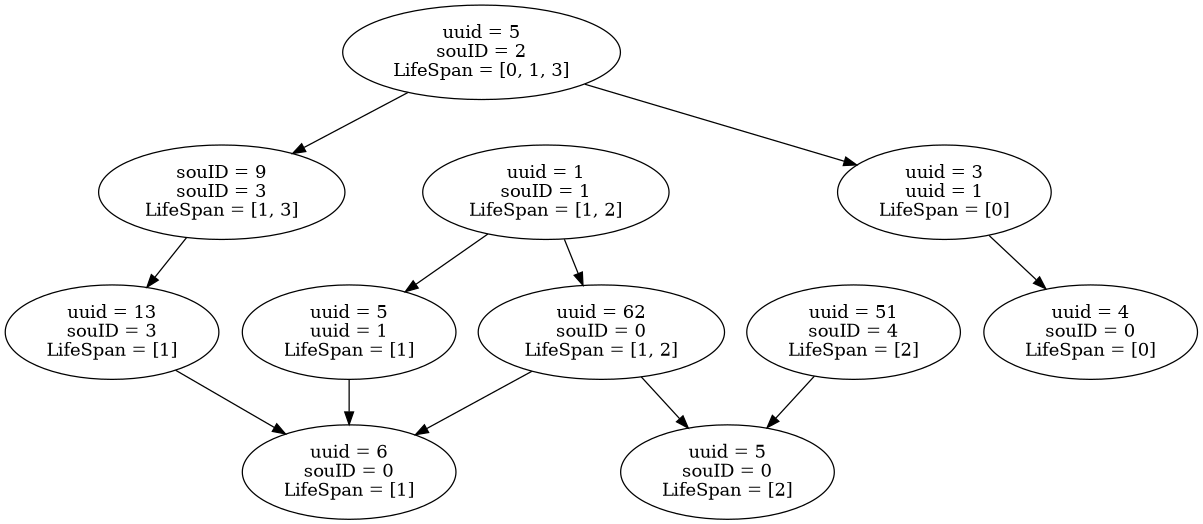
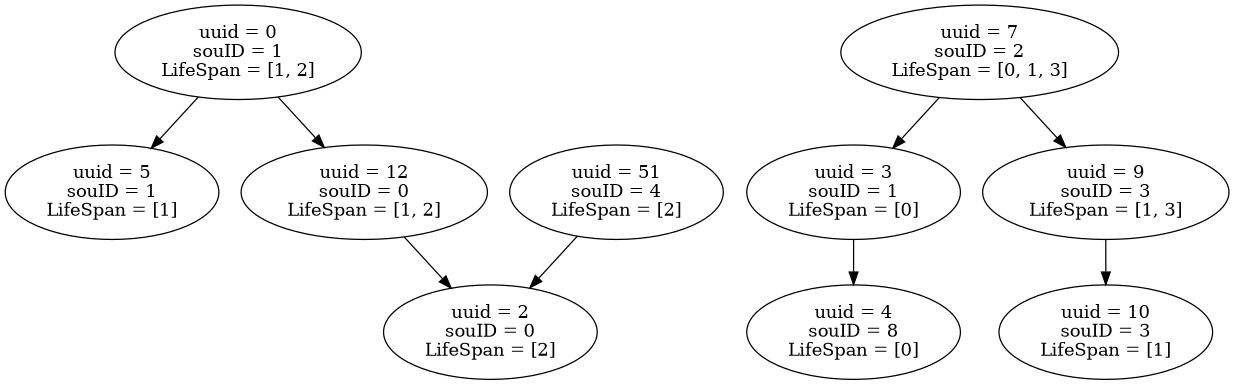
node "uuid = 5 souID = 2 LifeSpan = [0, 1, 3]": label "uuid = 5 souID = 2 LifeSpan = [0, 1, 3]" -> "uuid = 7 souID = 2 LifeSpan = [0, 1, 3]"
node "souID = 9 souID = 3 LifeSpan = [1, 3]": label "souID = 9 souID = 3 LifeSpan = [1, 3]" -> "uuid = 9 souID = 3 LifeSpan = [1, 3]"
node "uuid = 1 souID = 1 LifeSpan = [1, 2]": label "uuid = 1 souID = 1 LifeSpan = [1, 2]" -> "uuid = 0 souID = 1 LifeSpan = [1, 2]"
node "uuid = 3 uuid = 1 LifeSpan = [0]": label "uuid = 3 uuid = 1 LifeSpan = [0]" -> "uuid = 3 souID = 1 LifeSpan = [0]"
node "uuid = 13 souID = 3 LifeSpan = [1]": label "uuid = 13 souID = 3 LifeSpan = [1]" -> "uuid = 10 souID = 3 LifeSpan = [1]"
node "uuid = 5 uuid = 1 LifeSpan = [1]": label "uuid = 5 uuid = 1 LifeSpan = [1]" -> "uuid = 5 souID = 1 LifeSpan = [1]"
node "uuid = 62 souID = 0 LifeSpan = [1, 2]": label "uuid = 62 souID = 0 LifeSpan = [1, 2]" -> "uuid = 12 souID = 0 LifeSpan = [1, 2]"
node "uuid = 4 souID = 0 LifeSpan = [0]": label "uuid = 4 souID = 0 LifeSpan = [0]" -> "uuid = 4 souID = 8 LifeSpan = [0]"
node "uuid = 6 souID = 0 LifeSpan = [1]": removed
node "uuid = 5 souID = 0 LifeSpan = [2]": label "uuid = 5 souID = 0 LifeSpan = [2]" -> "uuid = 2 souID = 0 LifeSpan = [2]"
